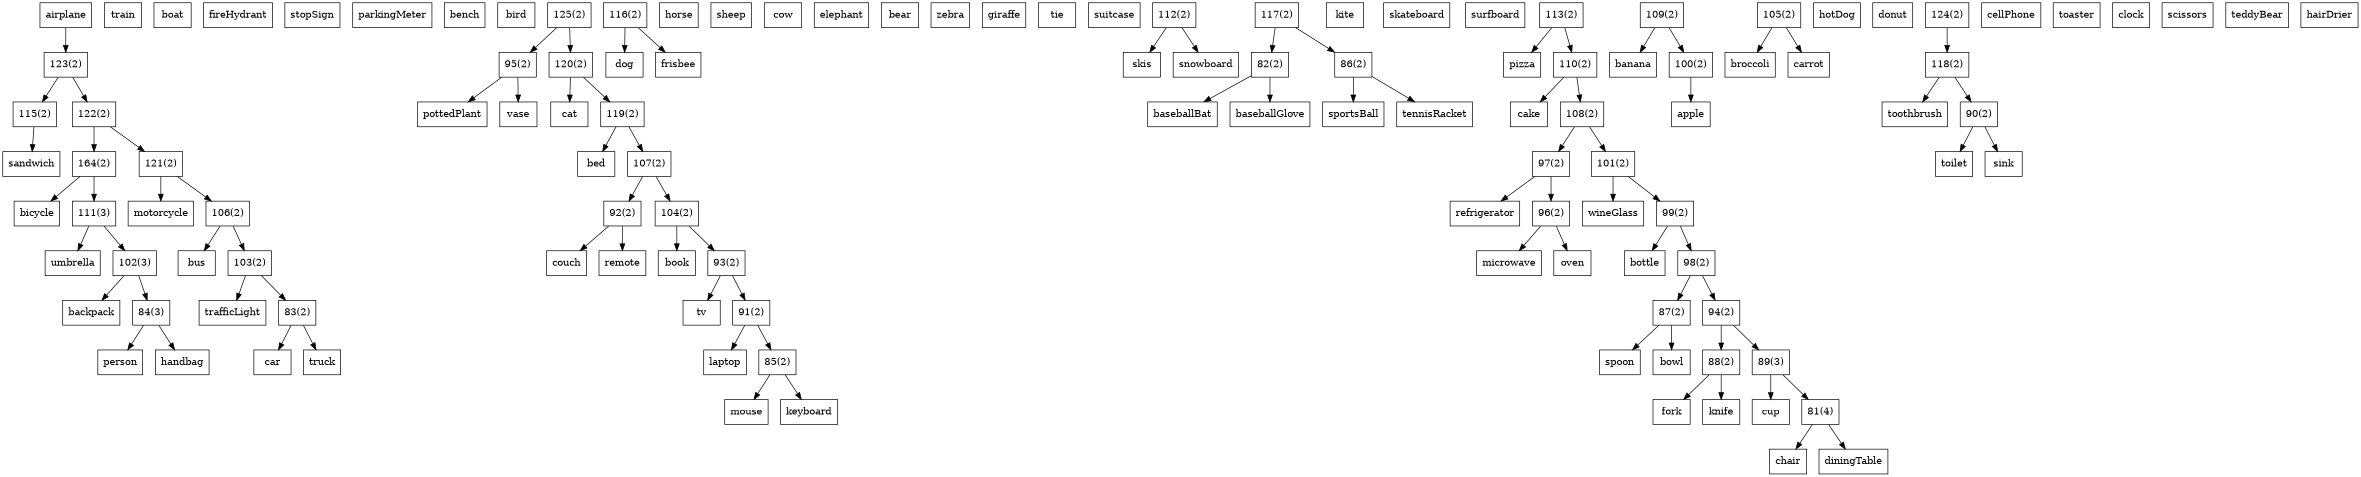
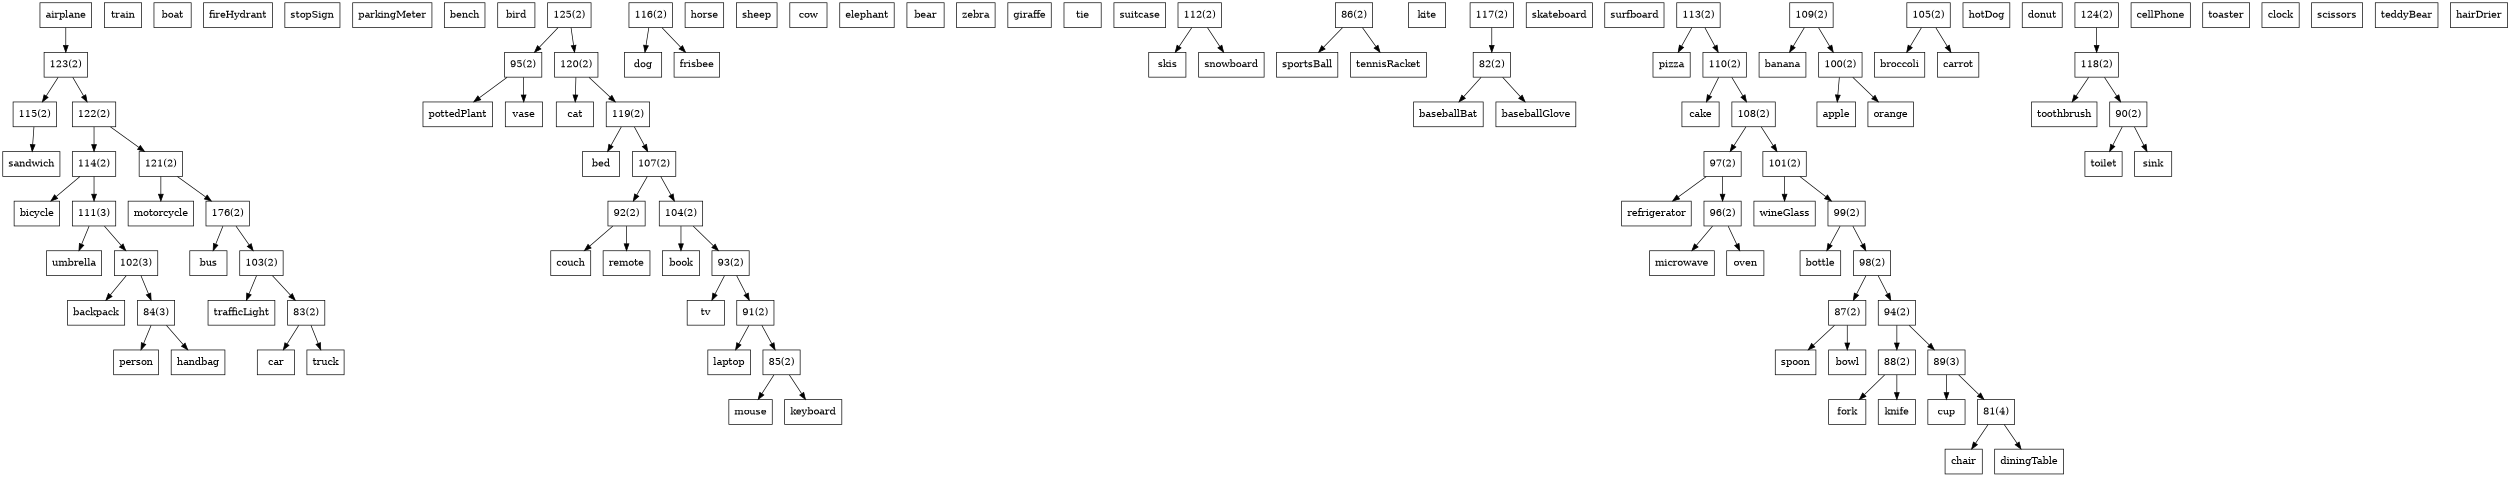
edge "117(2)" -> "86(2)": removed
node "orange": added
node "164(2)": label "164(2)" -> "114(2)"
node "106(2)": label "106(2)" -> "176(2)"
